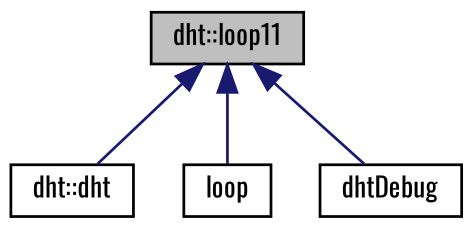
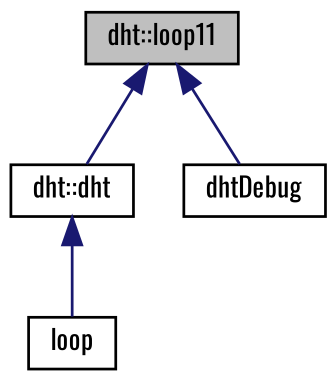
edge "loop" -> "dht::loop11": now "loop" -> "dht::dht"
